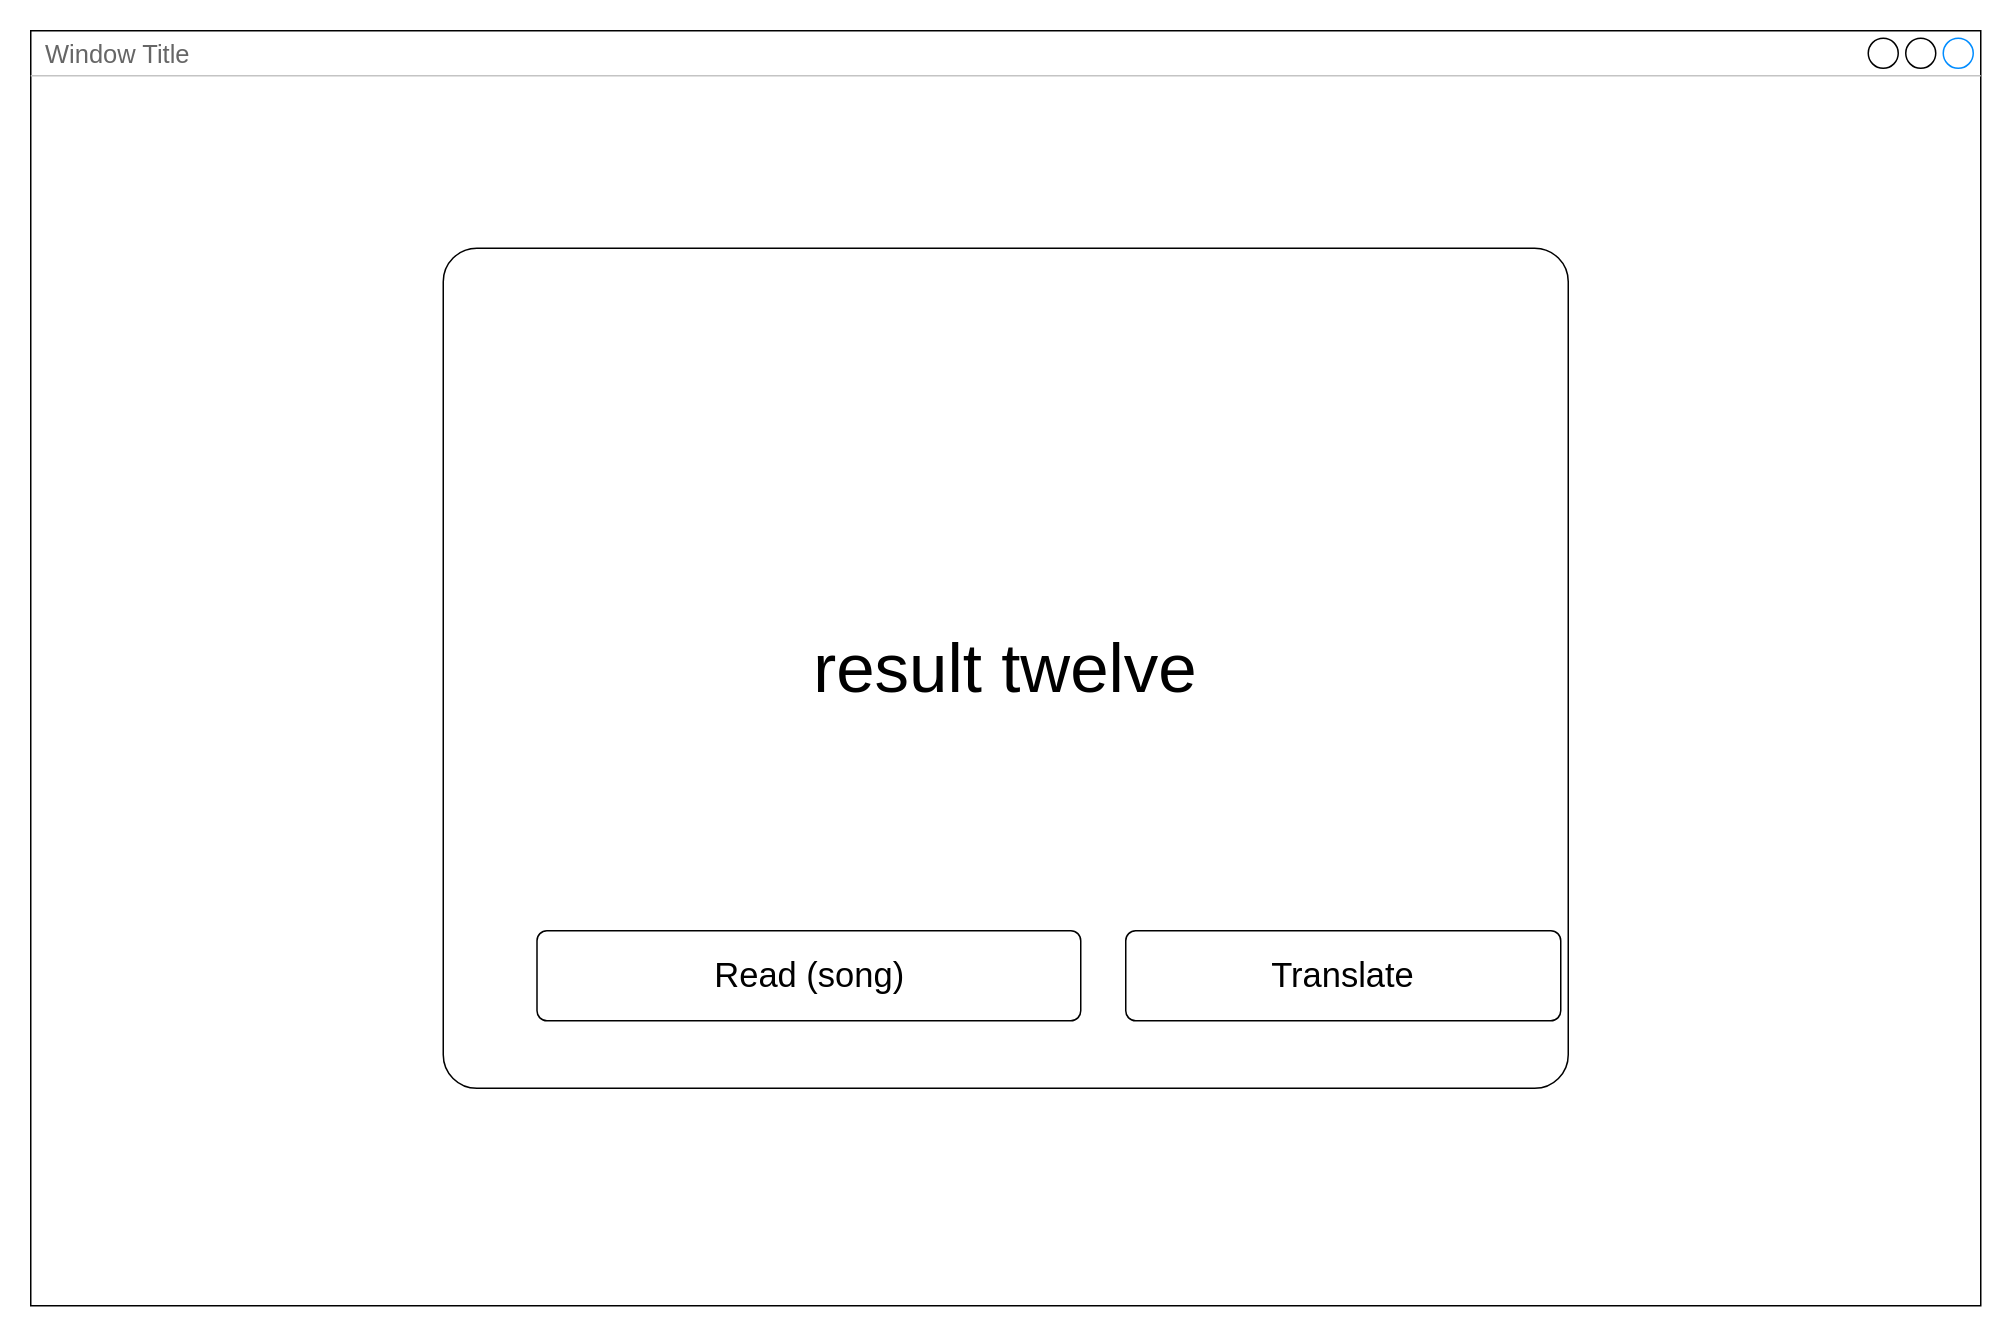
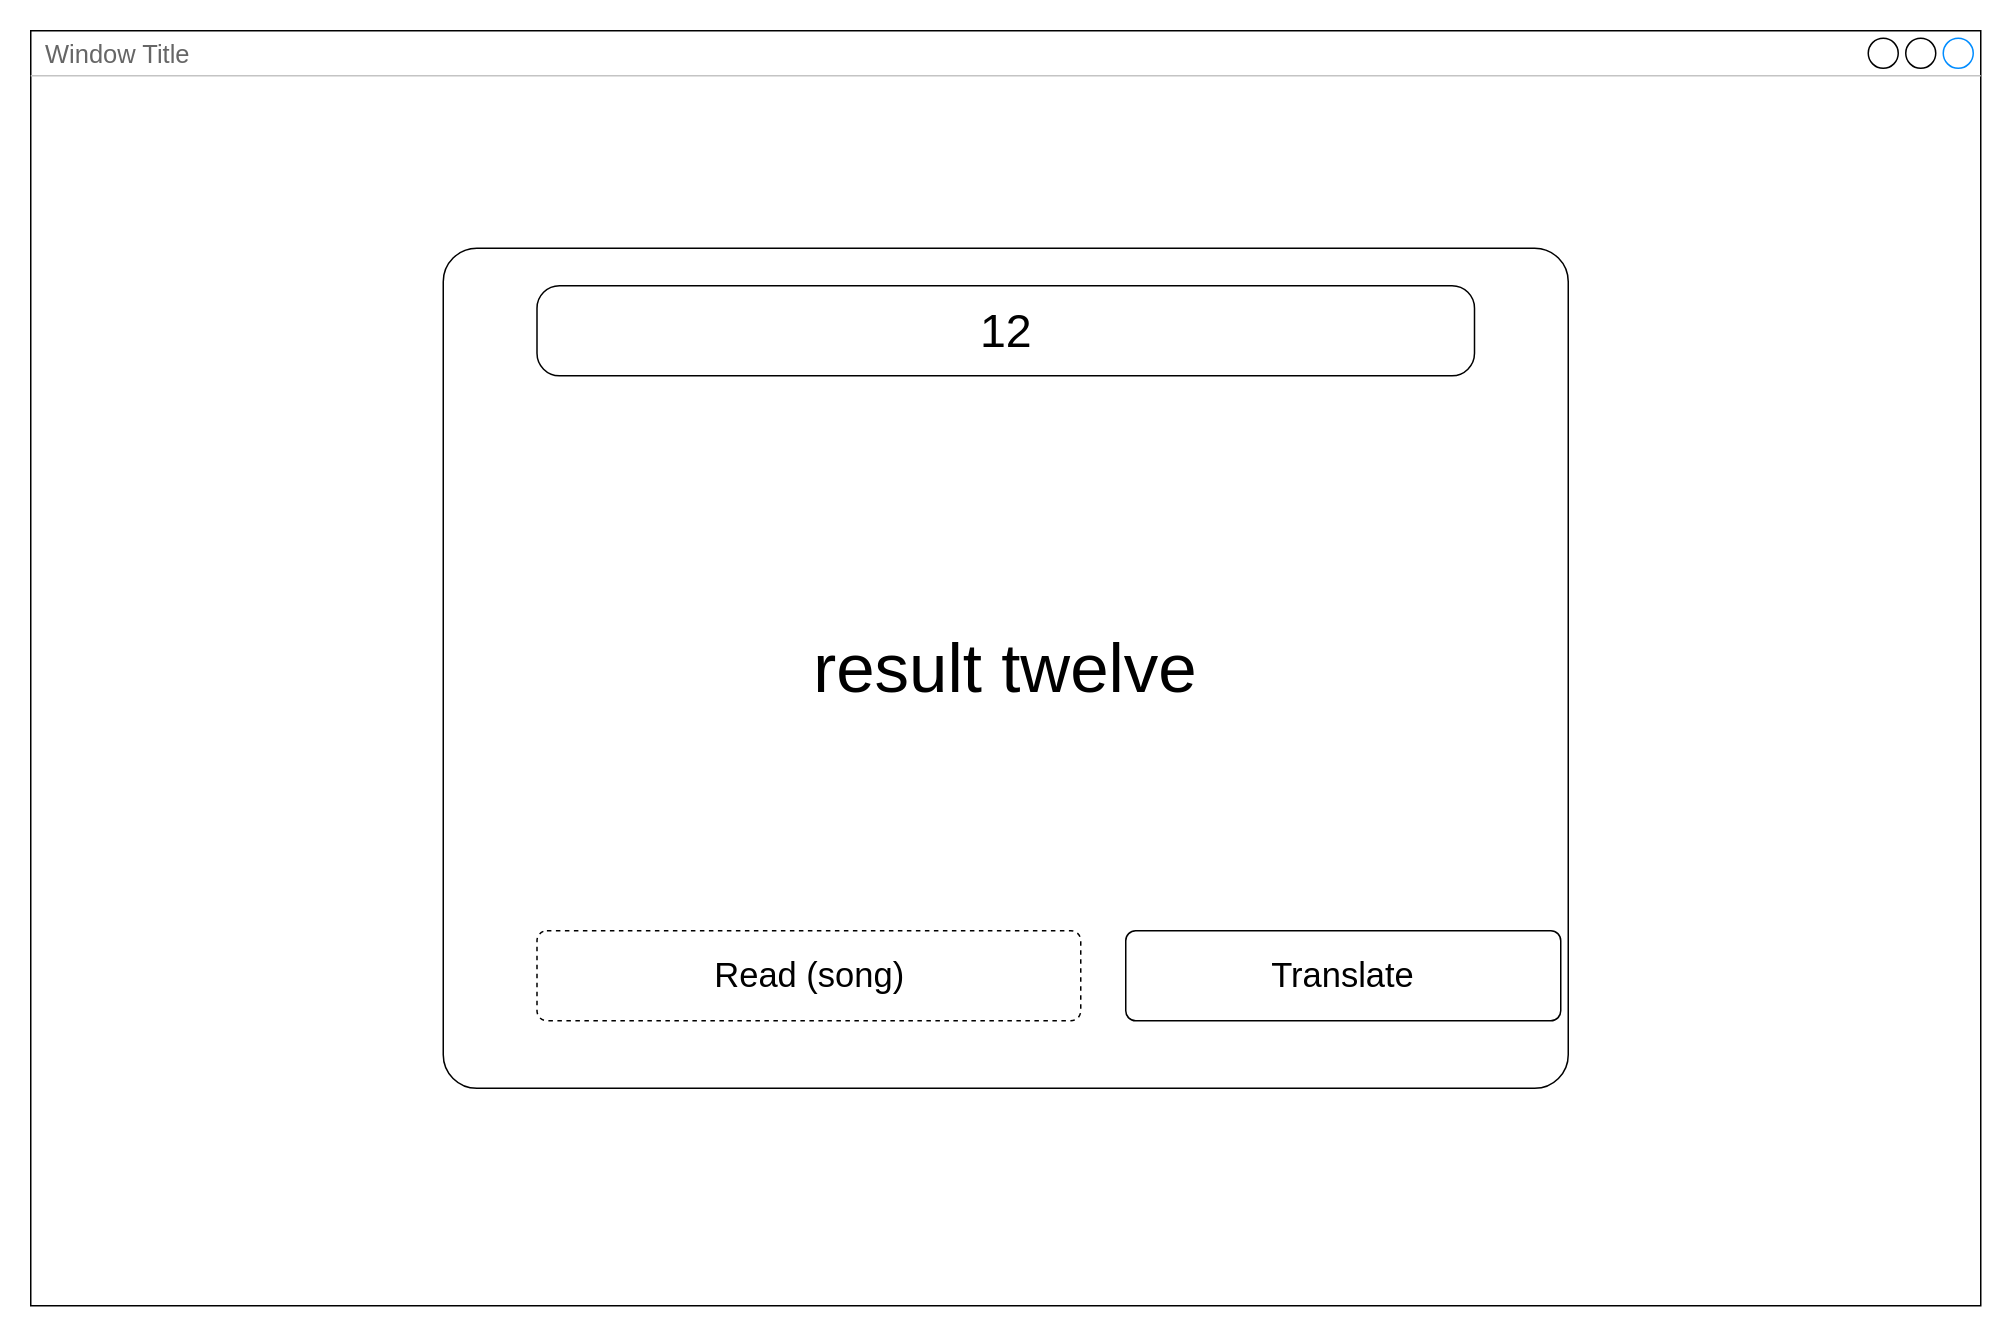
node "12": added
node "Read (song)": style solid -> dashed
